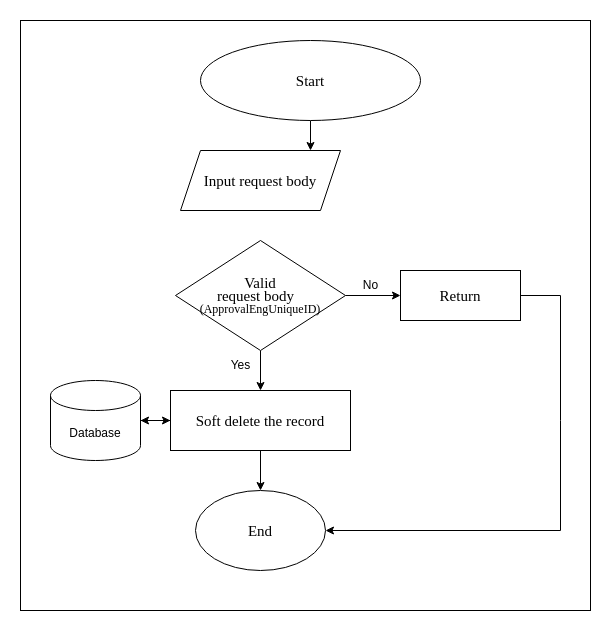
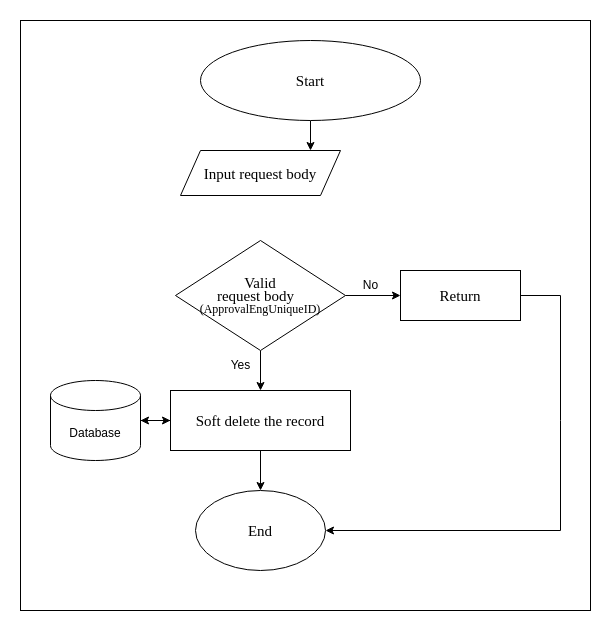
node "Input request body": size 160x60 -> 160x45
